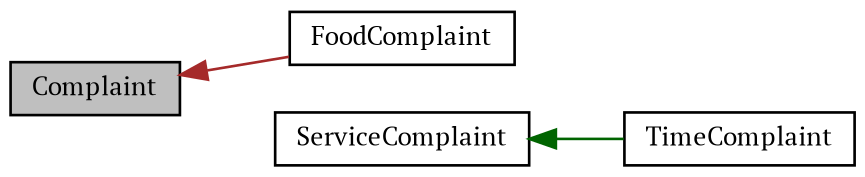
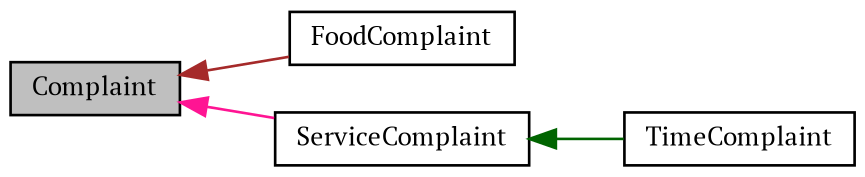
edge "ServiceComplaint" -> "Complaint": added
